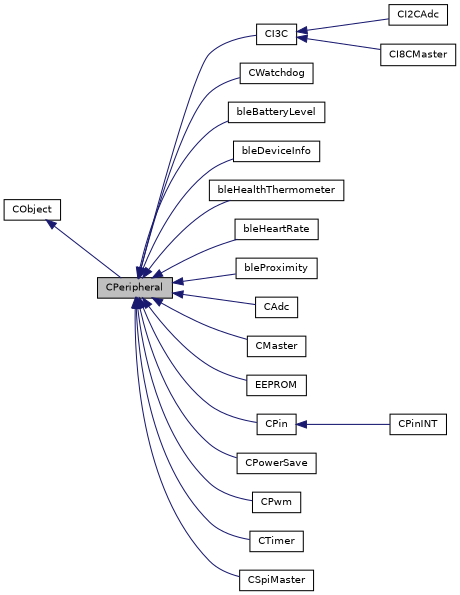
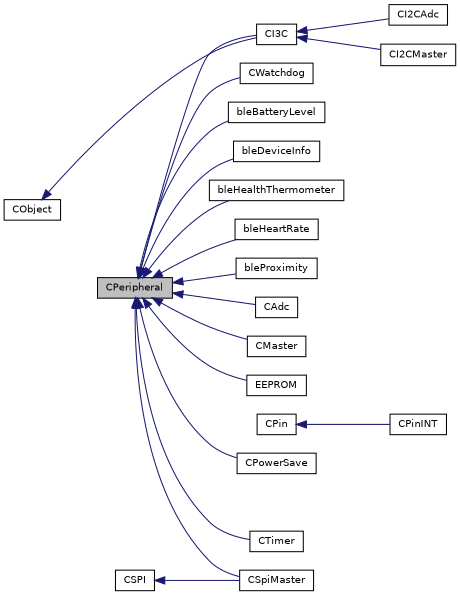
node "CI8CMaster": label "CI8CMaster" -> "CI2CMaster"
edge "CPeripheral" -> "CObject": now "CI3C" -> "CObject"
edge "CPin" -> "CPeripheral": removed
node "CPwm": removed
node "CSPI": added
